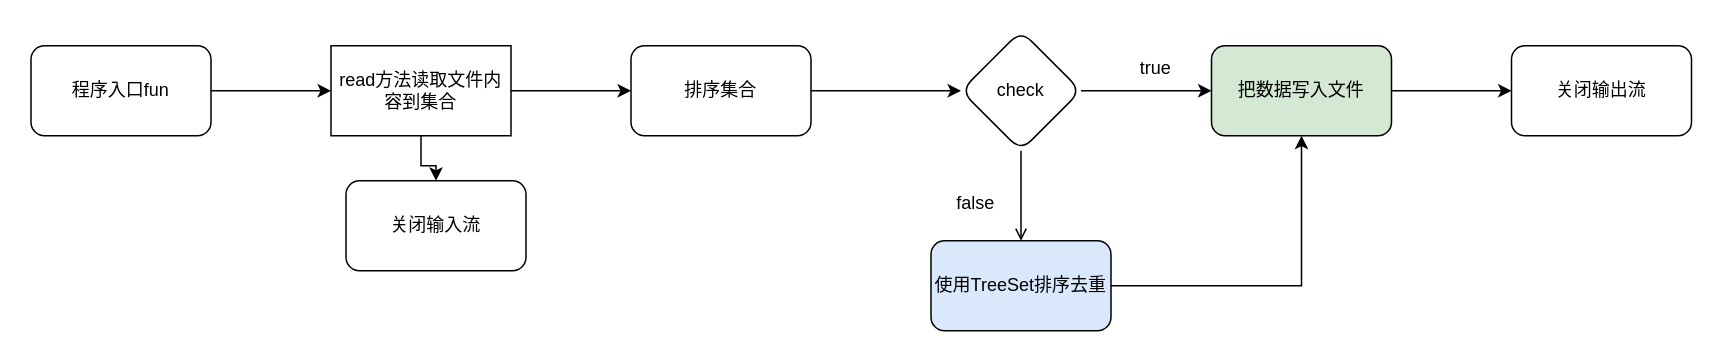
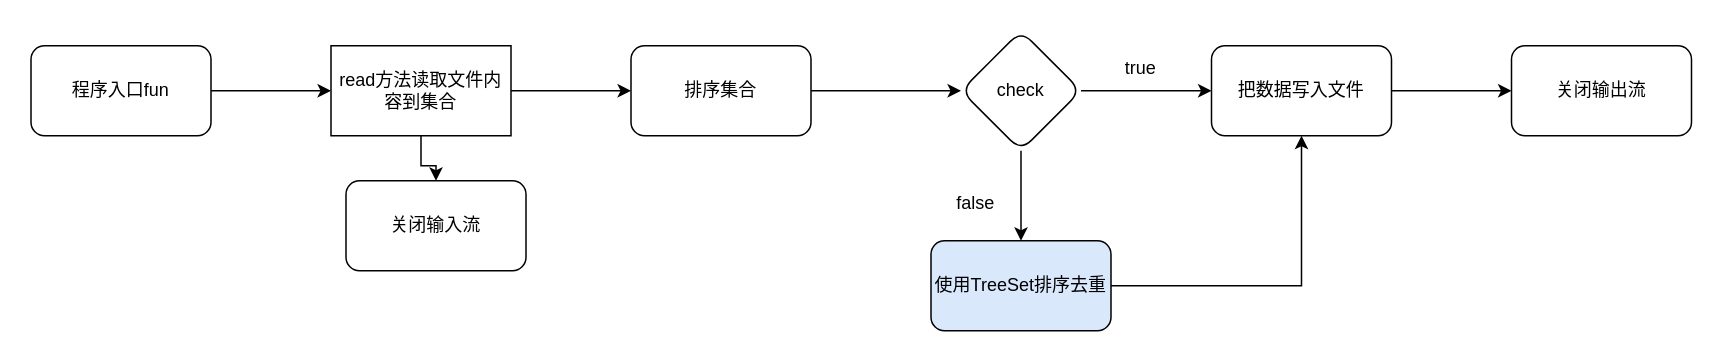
node "true": moved (1156, 68) -> (1141, 68)
node "把数据写入文件": fillcolor #d5e8d4 -> #ffffff
edge "check" -> "使用TreeSet排序去重": arrowhead open -> classic
